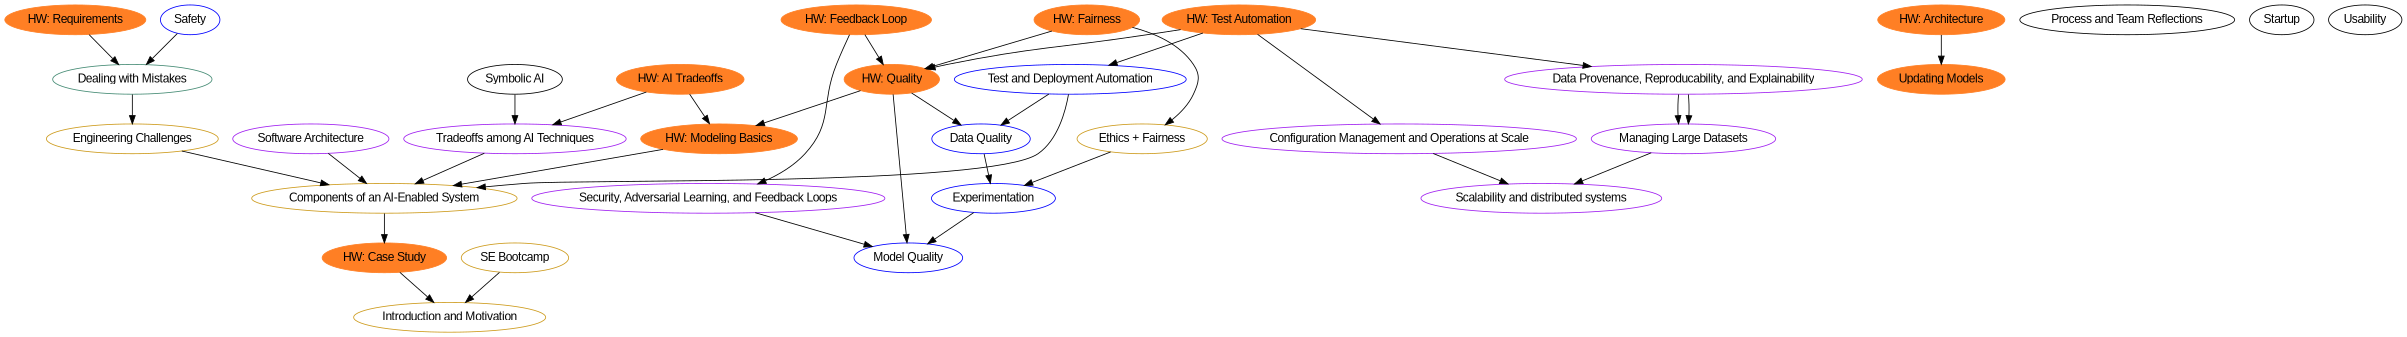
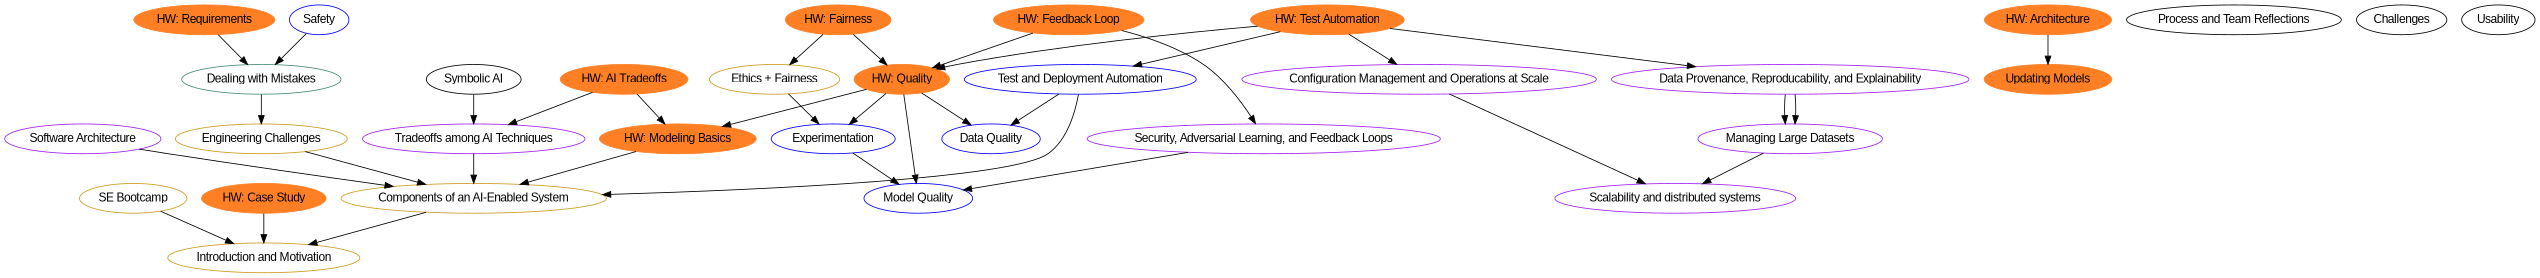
node "Startup": label "Startup" -> "Challenges"
edge "Data Quality" -> "Experimentation": now "HW: Quality" -> "Experimentation"
edge "Components of an AI-Enabled System" -> "HW: Case Study": now "Components of an AI-Enabled System" -> "Introduction and Motivation"
